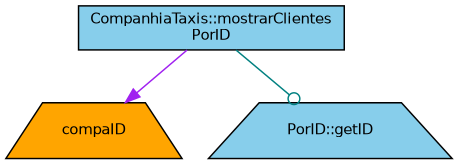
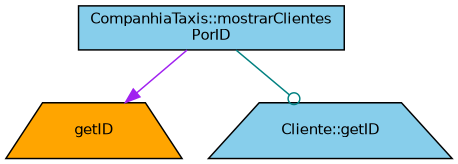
node "compaID": label "compaID" -> "getID"
node "PorID::getID": label "PorID::getID" -> "Cliente::getID"
